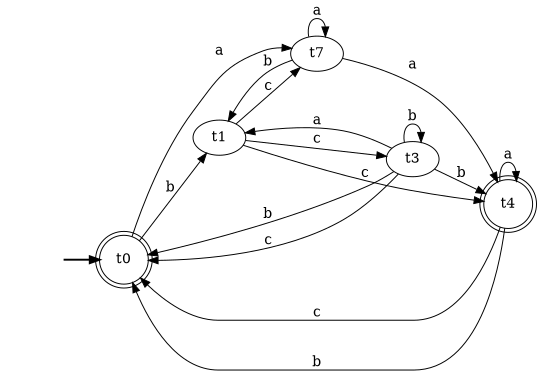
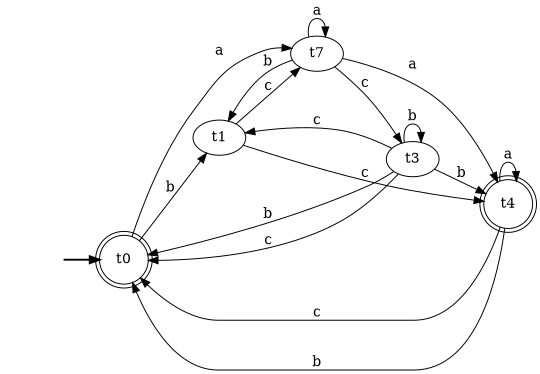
edge "t3" -> "t1": label "a" -> "c"
edge "t1" -> "t3": now "t7" -> "t3"
